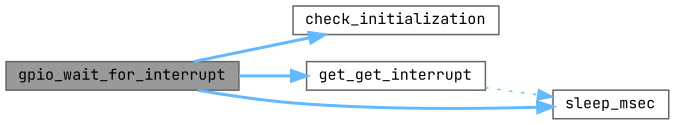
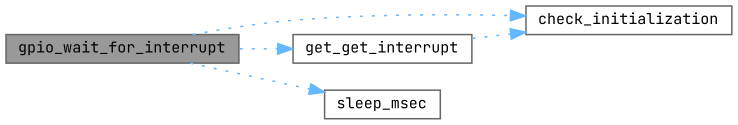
edge "gpio_wait_for_interrupt" -> "check_initialization": style bold -> dotted
edge "gpio_wait_for_interrupt" -> "get_get_interrupt": style bold -> dotted
edge "get_get_interrupt" -> "sleep_msec": now "get_get_interrupt" -> "check_initialization"
edge "gpio_wait_for_interrupt" -> "sleep_msec": style bold -> dotted
